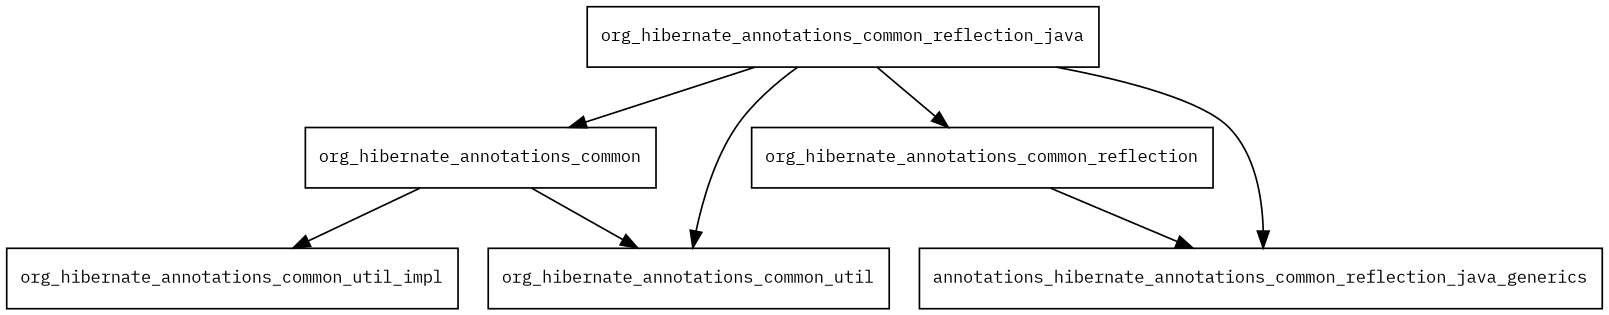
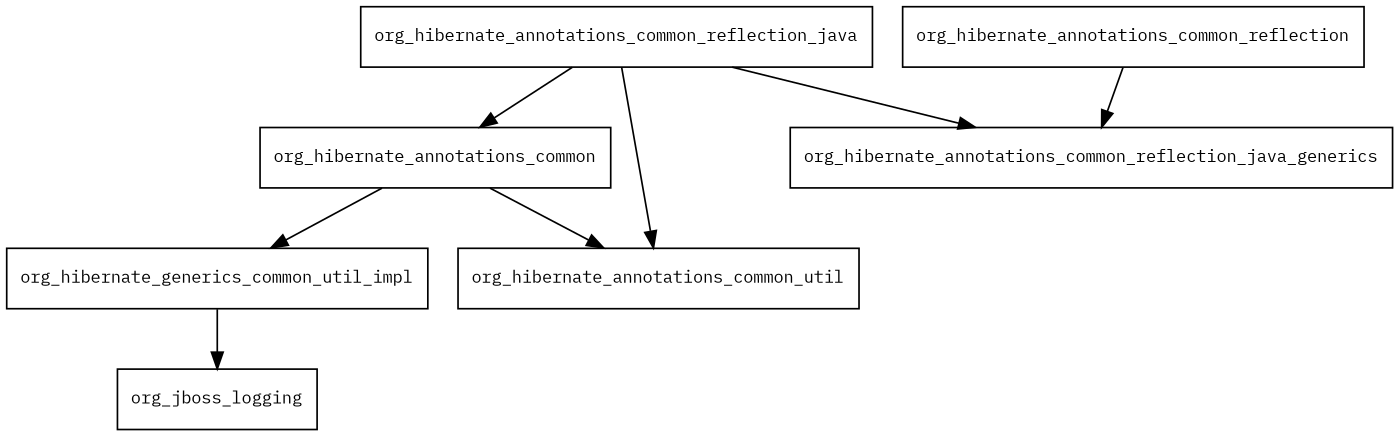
edge "org_hibernate_annotations_common_reflection_java" -> "org_hibernate_annotations_common_reflection": removed
node "org_hibernate_annotations_common_util_impl": label "org_hibernate_annotations_common_util_impl" -> "org_hibernate_generics_common_util_impl"
node "annotations_hibernate_annotations_common_reflection_java_generics": label "annotations_hibernate_annotations_common_reflection_java_generics" -> "org_hibernate_annotations_common_reflection_java_generics"
node "org_jboss_logging": added
